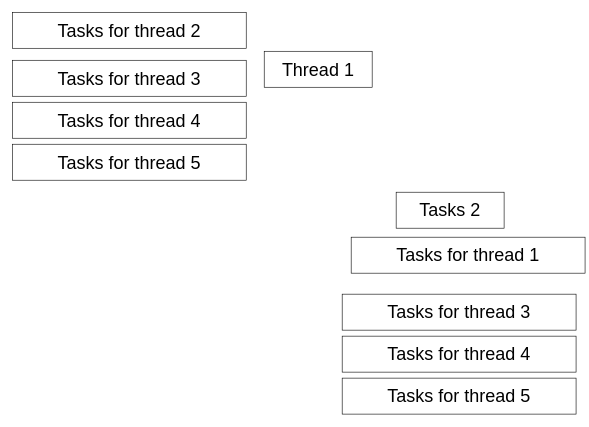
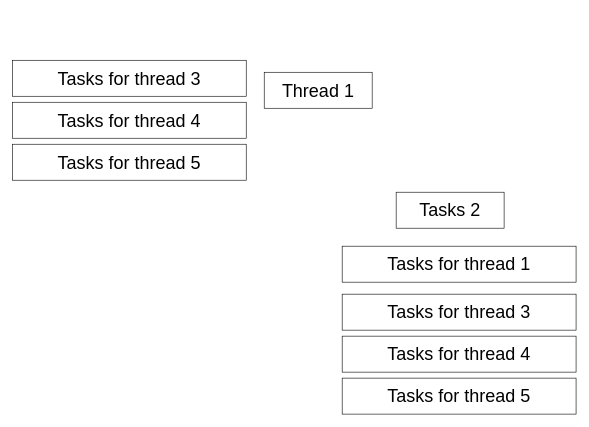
node "Tasks for thread 2": removed
node "Thread 1": moved (318, 69) -> (318, 90)
node "Tasks for thread 1": moved (468, 255) -> (459, 264)
